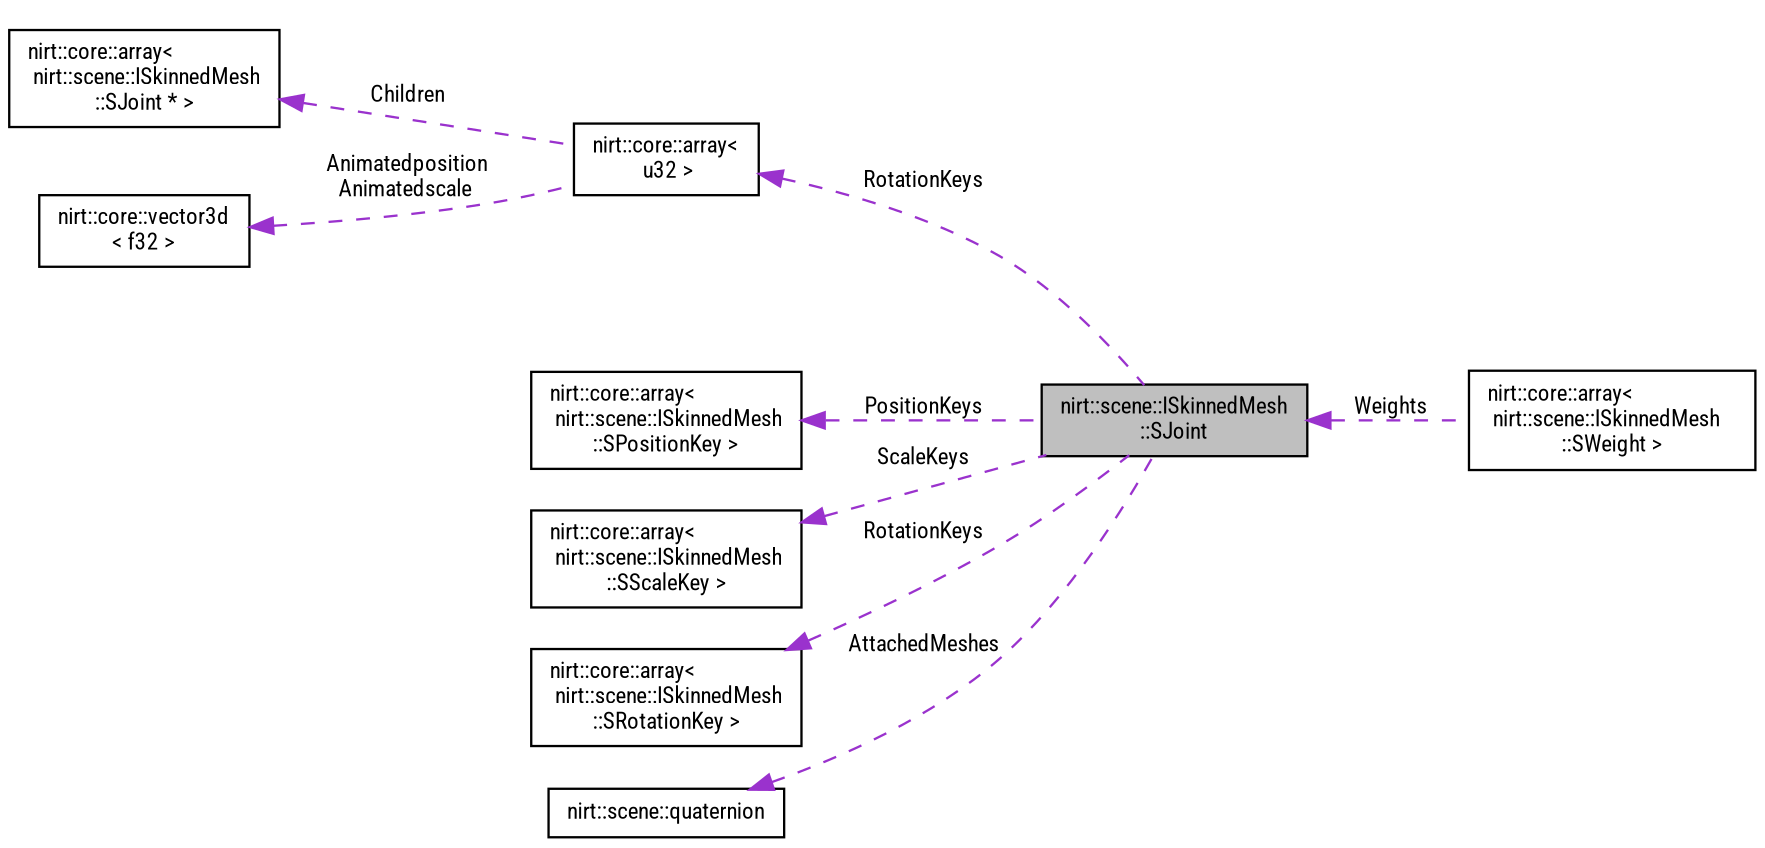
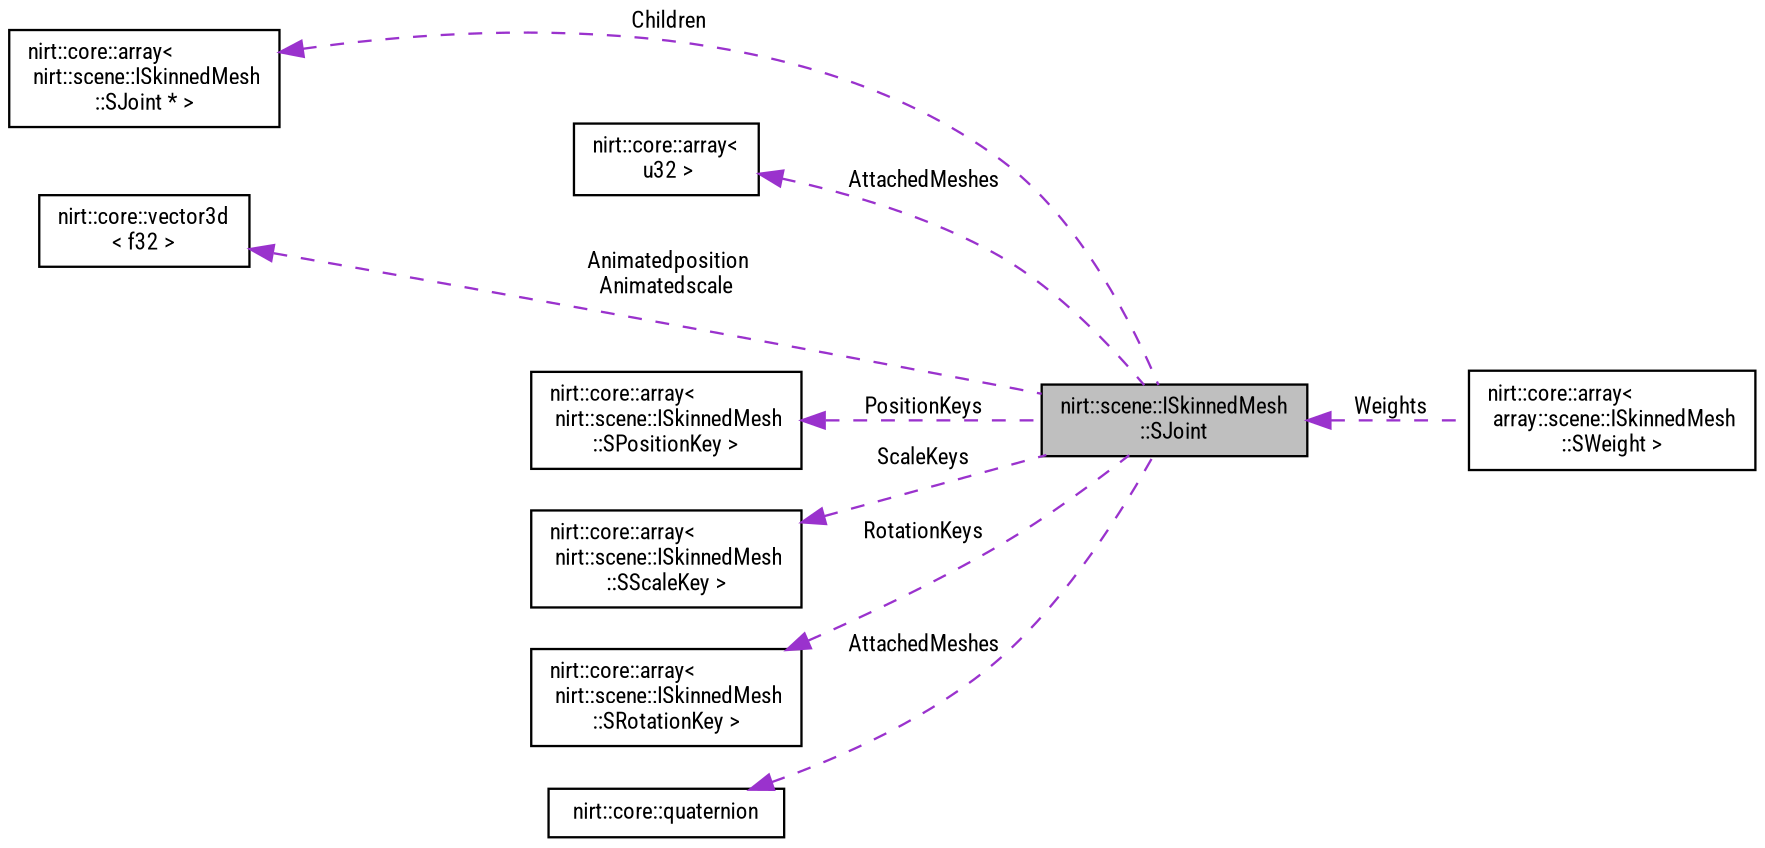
edge "nirt::core::array< u32 >" -> "nirt::core::array< nirt::scene::ISkinnedMesh ::SJoint * >": now "nirt::scene::ISkinnedMesh ::SJoint" -> "nirt::core::array< nirt::scene::ISkinnedMesh ::SJoint * >"
edge "nirt::scene::ISkinnedMesh ::SJoint" -> "nirt::core::array< u32 >": label " RotationKeys" -> " AttachedMeshes"
edge "nirt::core::array< u32 >" -> "nirt::core::vector3d < f32 >": now "nirt::scene::ISkinnedMesh ::SJoint" -> "nirt::core::vector3d < f32 >"
node "nirt::core::array< nirt::scene::ISkinnedMesh ::SWeight >": label "nirt::core::array< nirt::scene::ISkinnedMesh ::SWeight >" -> "nirt::core::array< array::scene::ISkinnedMesh ::SWeight >"
node "nirt::scene::quaternion": label "nirt::scene::quaternion" -> "nirt::core::quaternion"
